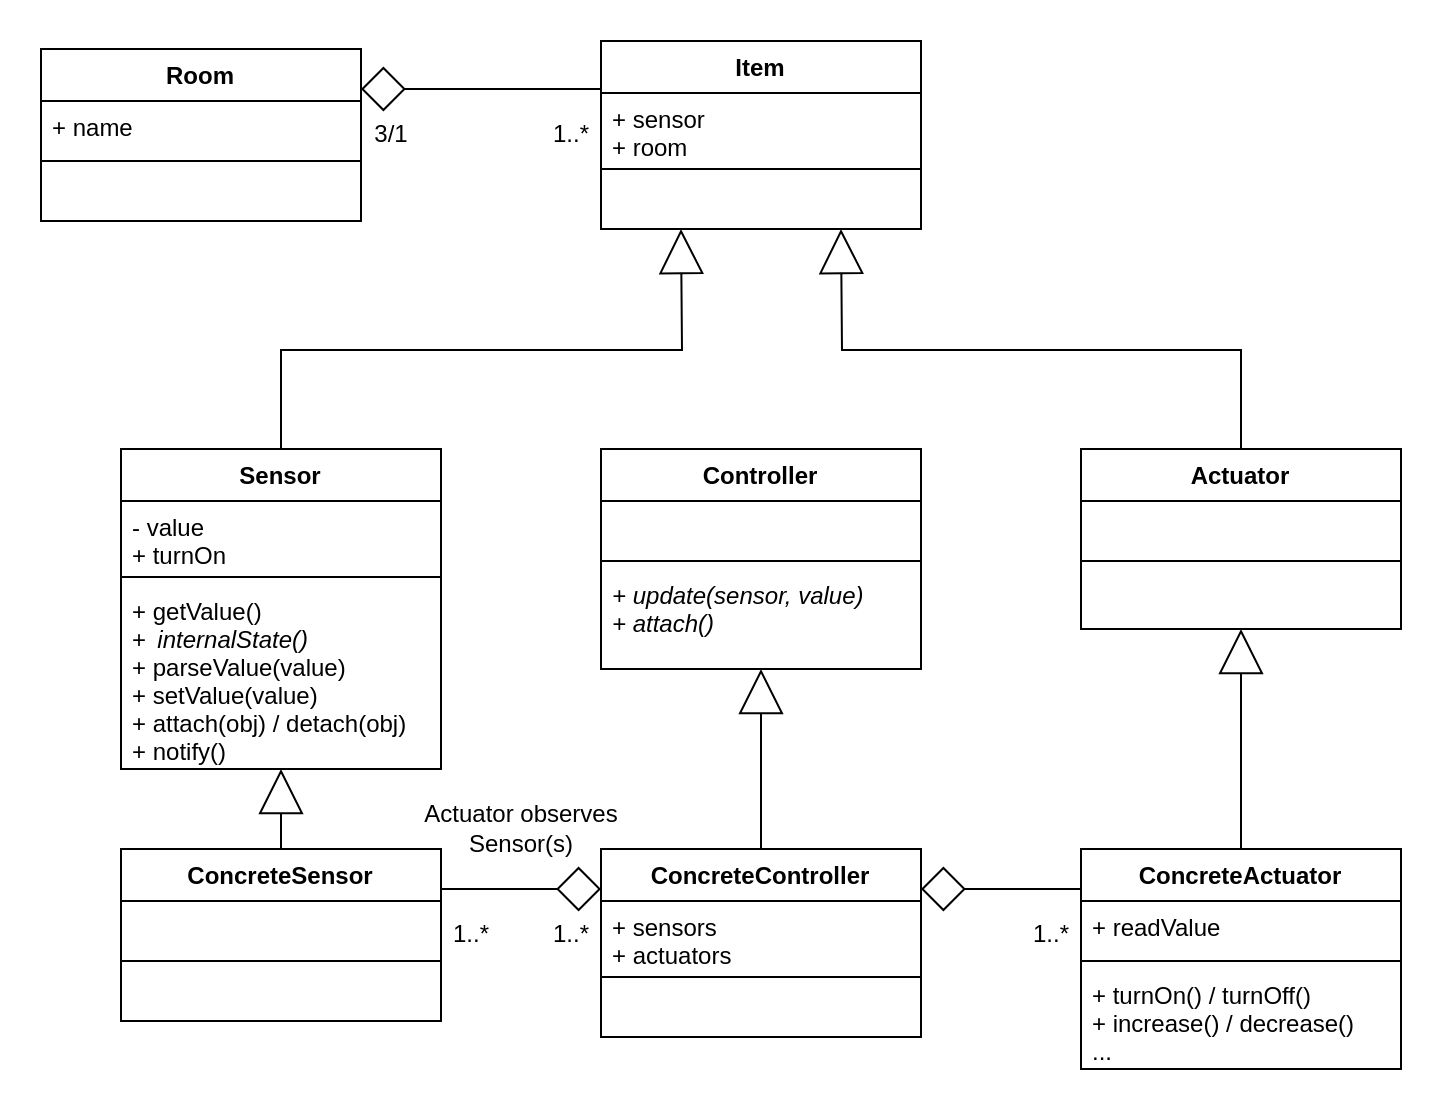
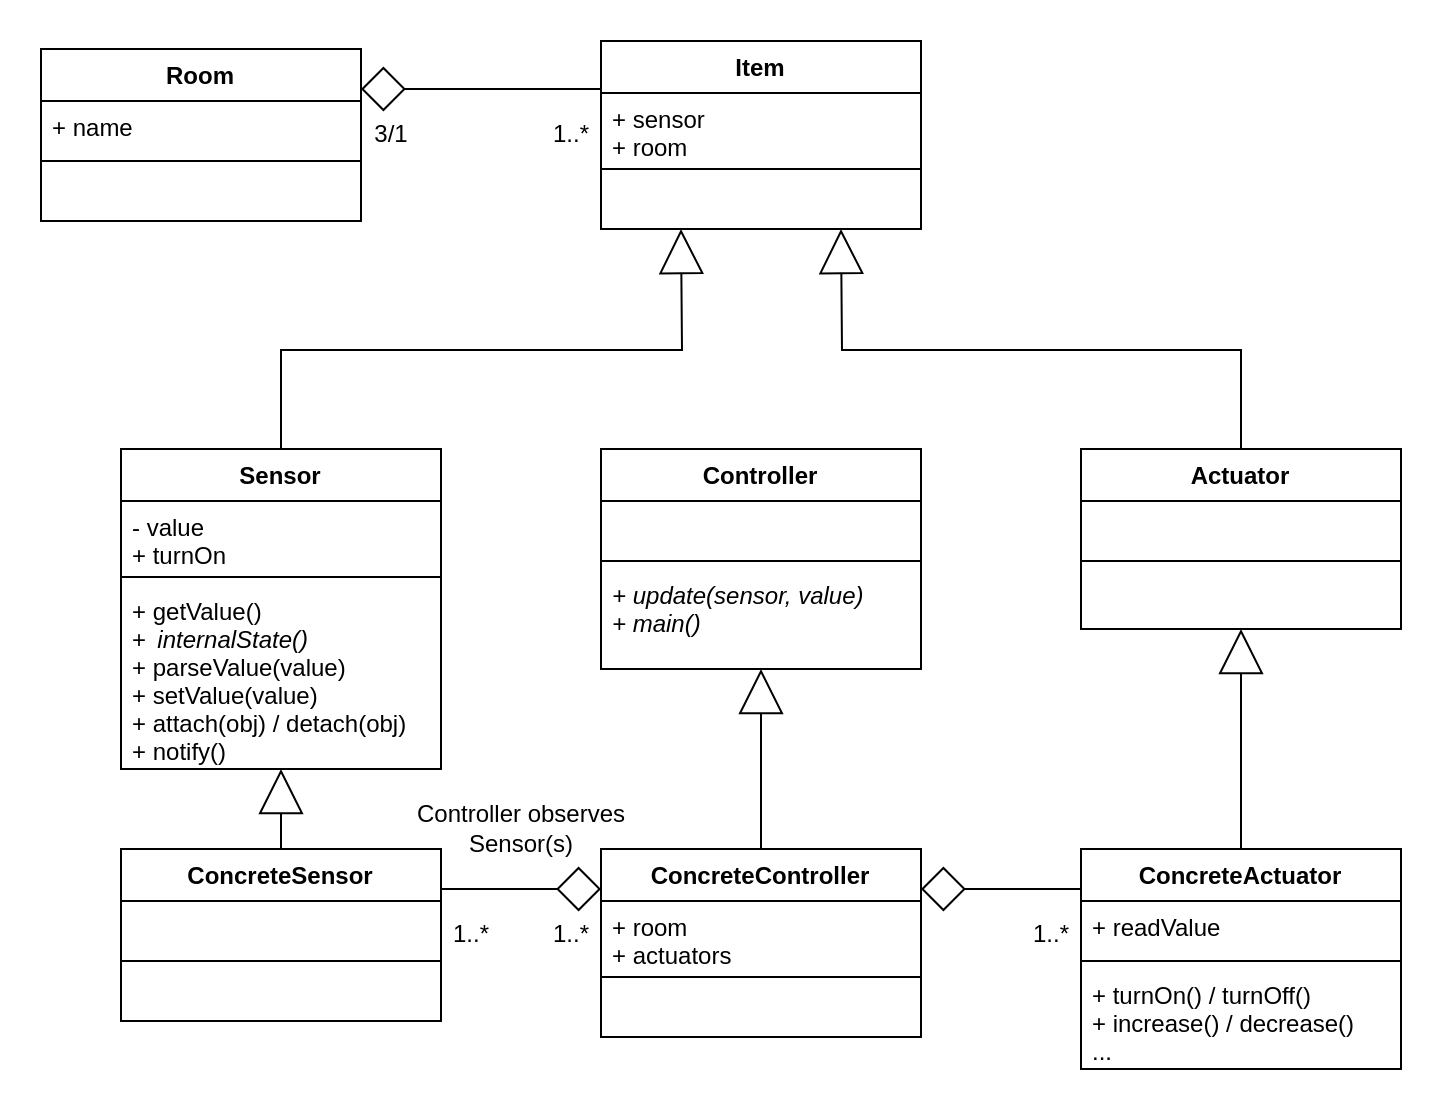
node "+ update(sensor, value) + attach()": label "+ update(sensor, value) + attach()" -> "+ update(sensor, value) + main()"
node "Actuator observes Sensor(s)": label "Actuator observes Sensor(s)" -> "Controller observes Sensor(s)"
node "+ sensors + actuators": label "+ sensors + actuators" -> "+ room + actuators"
